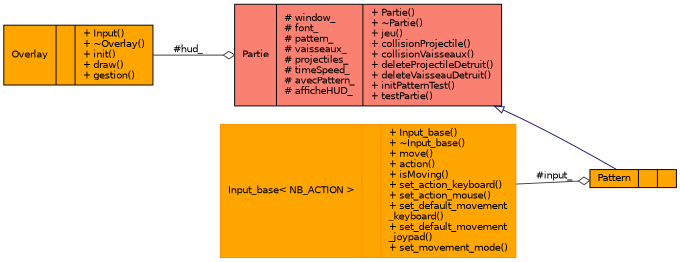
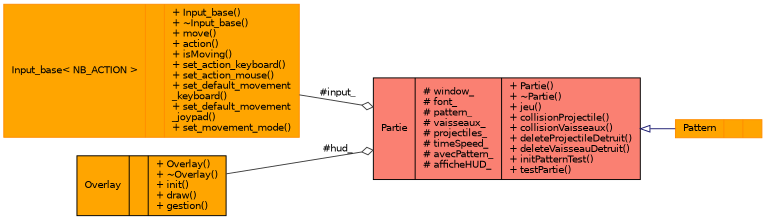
node "Overlay": text "+ Input()" -> "+ Overlay()"
node "Pattern": color black -> darkorange
edge "Input_base< NB_ACTION >" -> "Pattern": now "Input_base< NB_ACTION >" -> "Partie"
